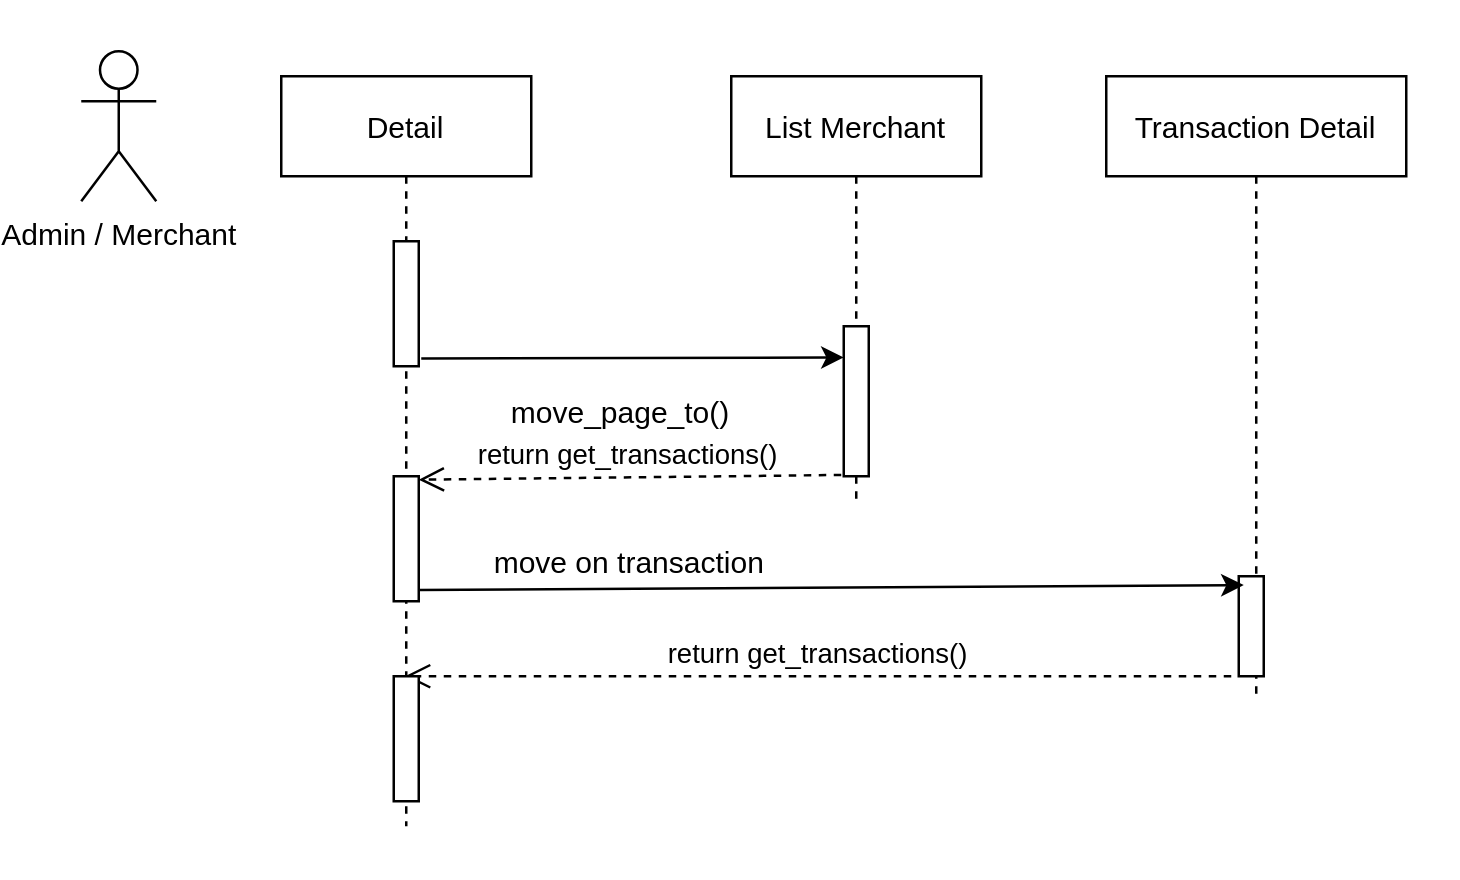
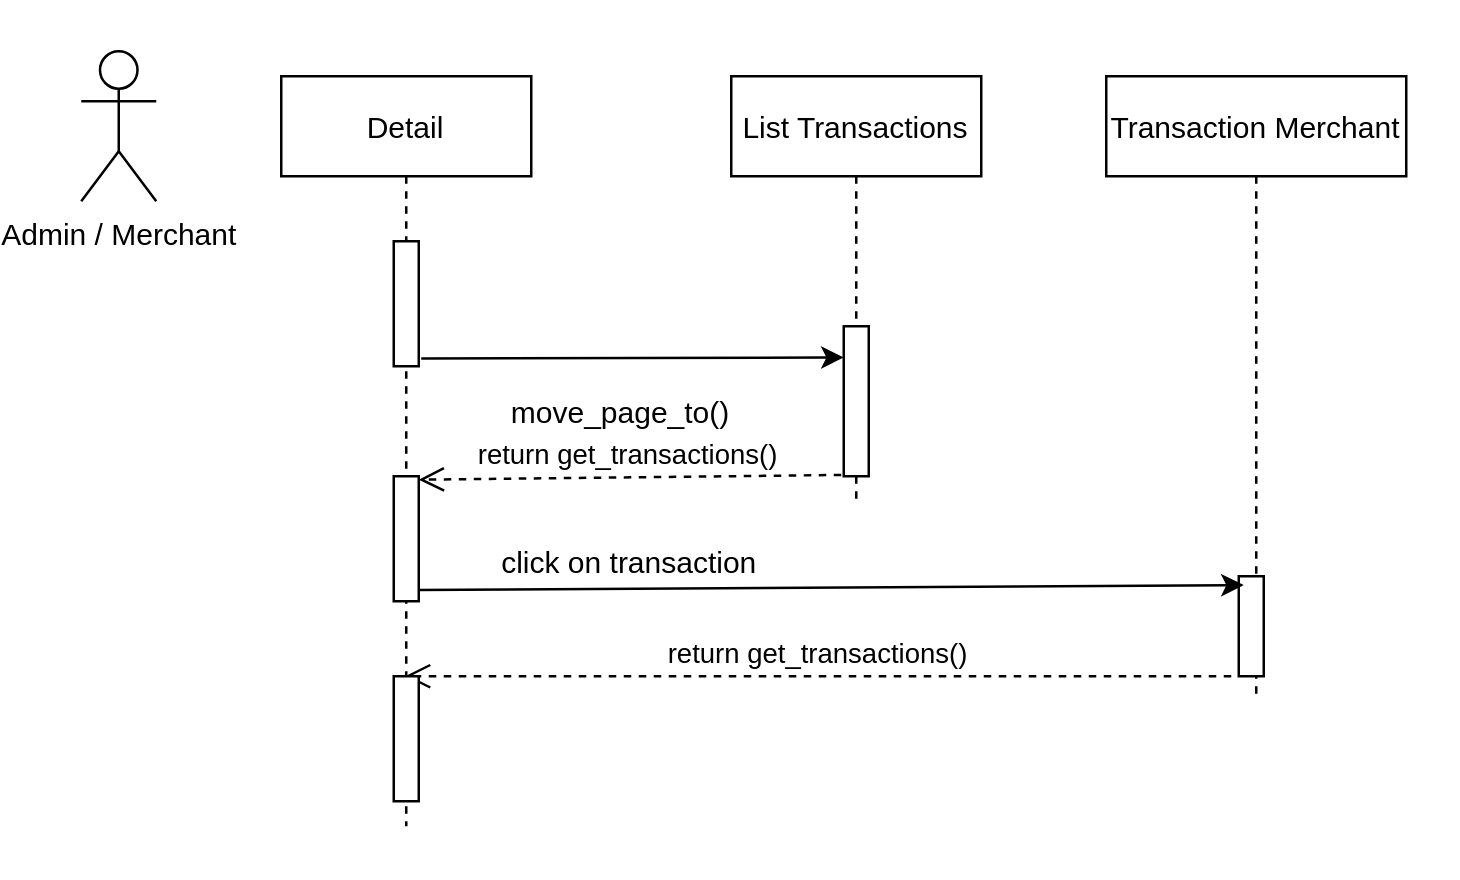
node "List Merchant": label "List Merchant" -> "List Transactions"
node "Transaction Detail": label "Transaction Detail" -> "Transaction Merchant"
node "move on transaction": label "move on transaction" -> "click on transaction"
